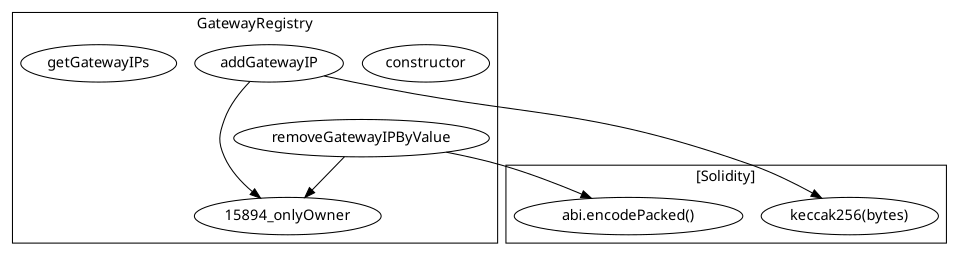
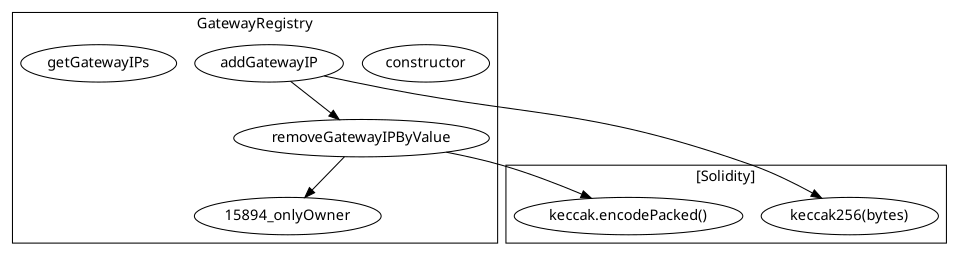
edge "addGatewayIP" -> "15894_onlyOwner": now "addGatewayIP" -> "removeGatewayIPByValue"
node "abi.encodePacked()": label "abi.encodePacked()" -> "keccak.encodePacked()"
